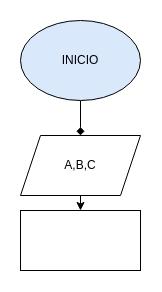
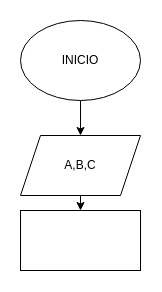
node "INICIO": fillcolor #dae8fc -> #ffffff
edge "INICIO" -> "A,B,C": arrowhead diamond -> classic
